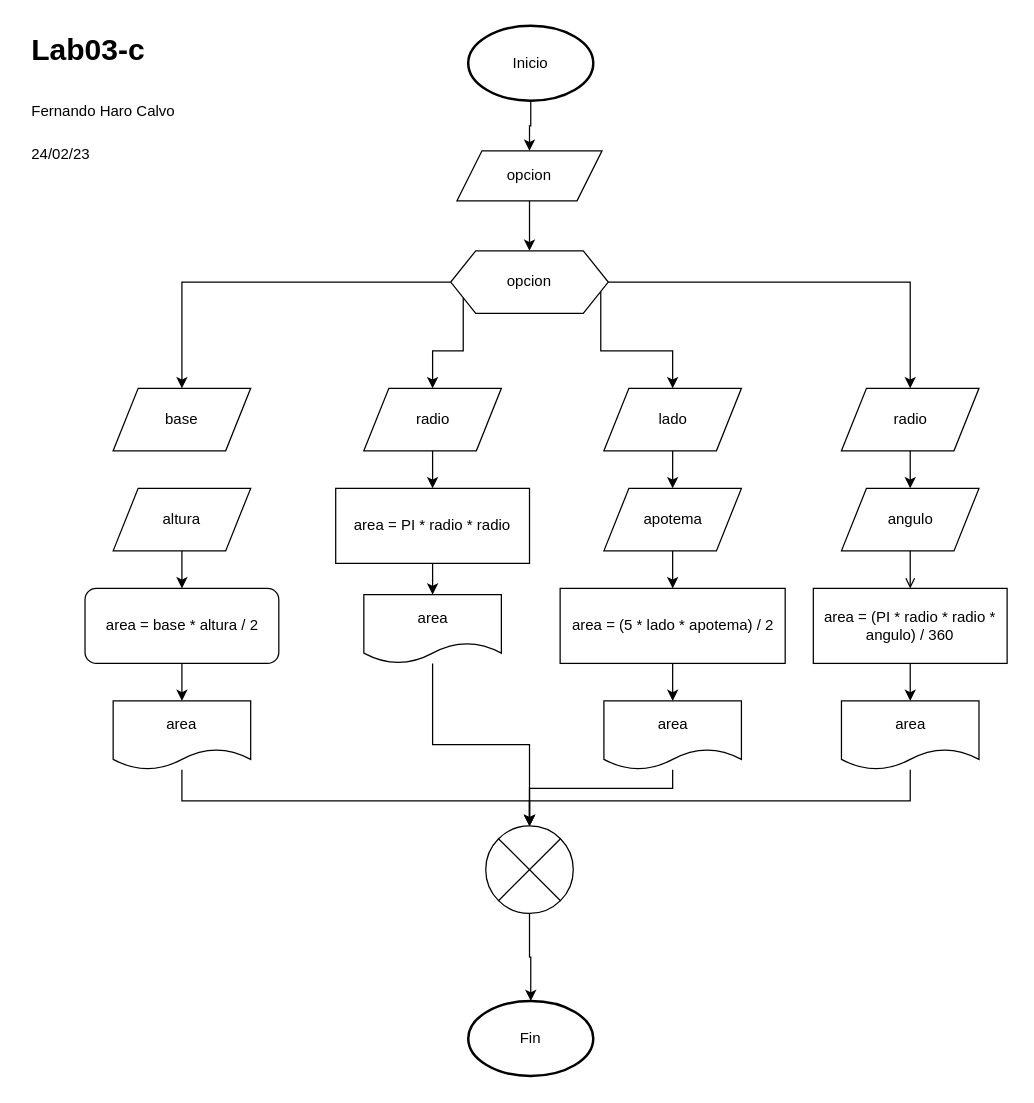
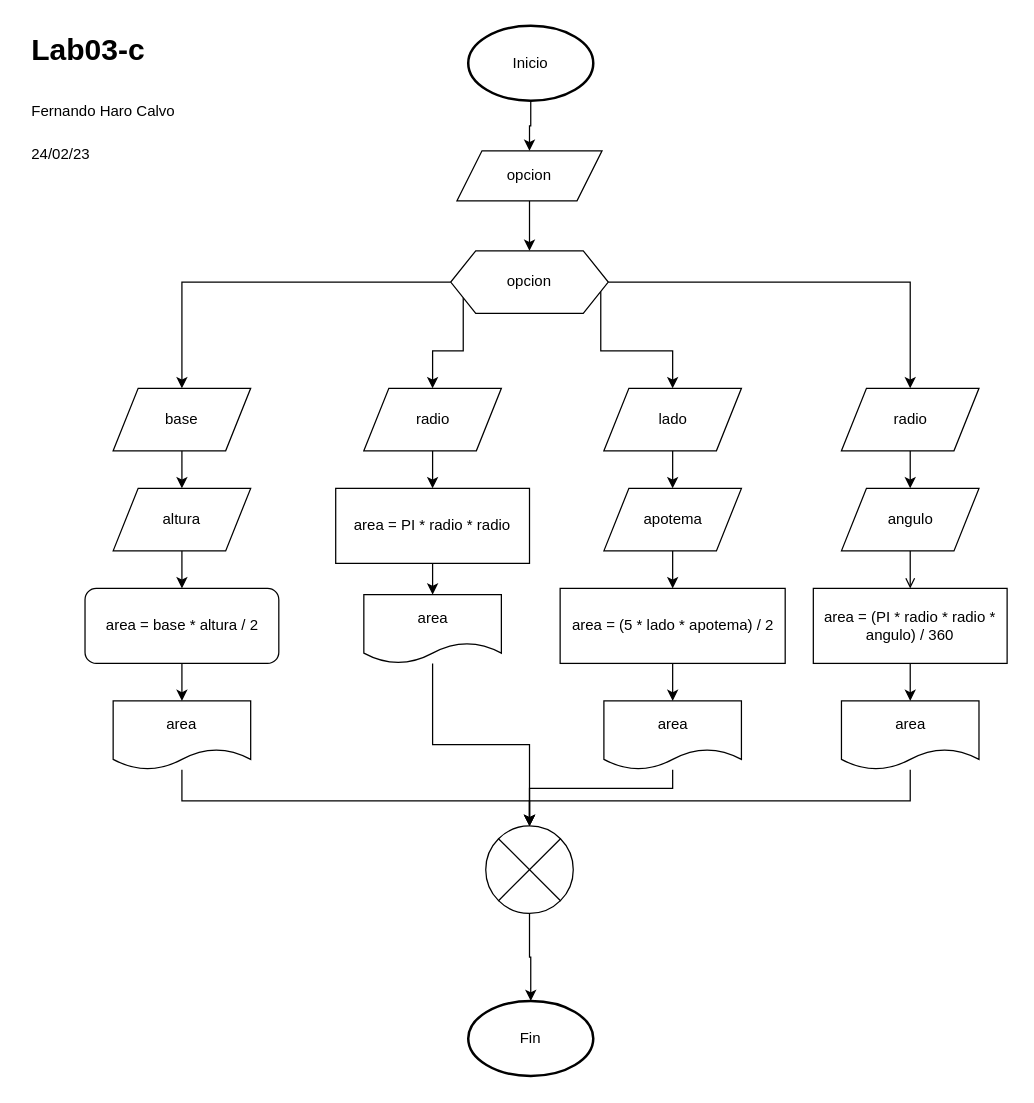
edge "base" -> "altura": added
